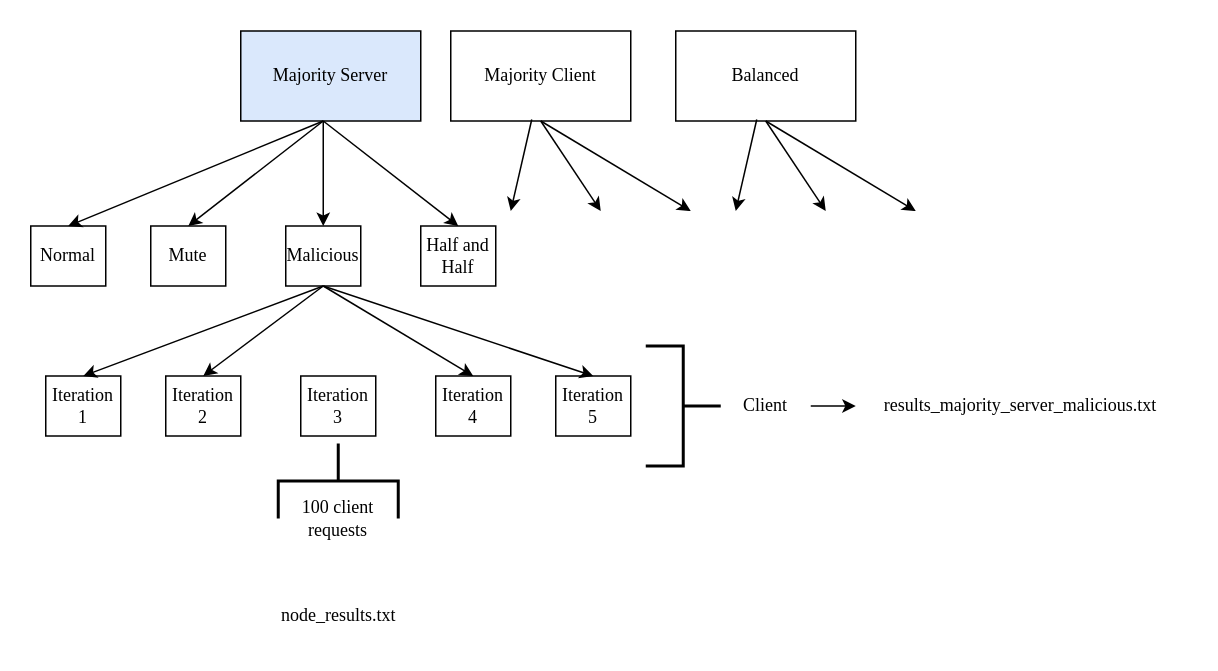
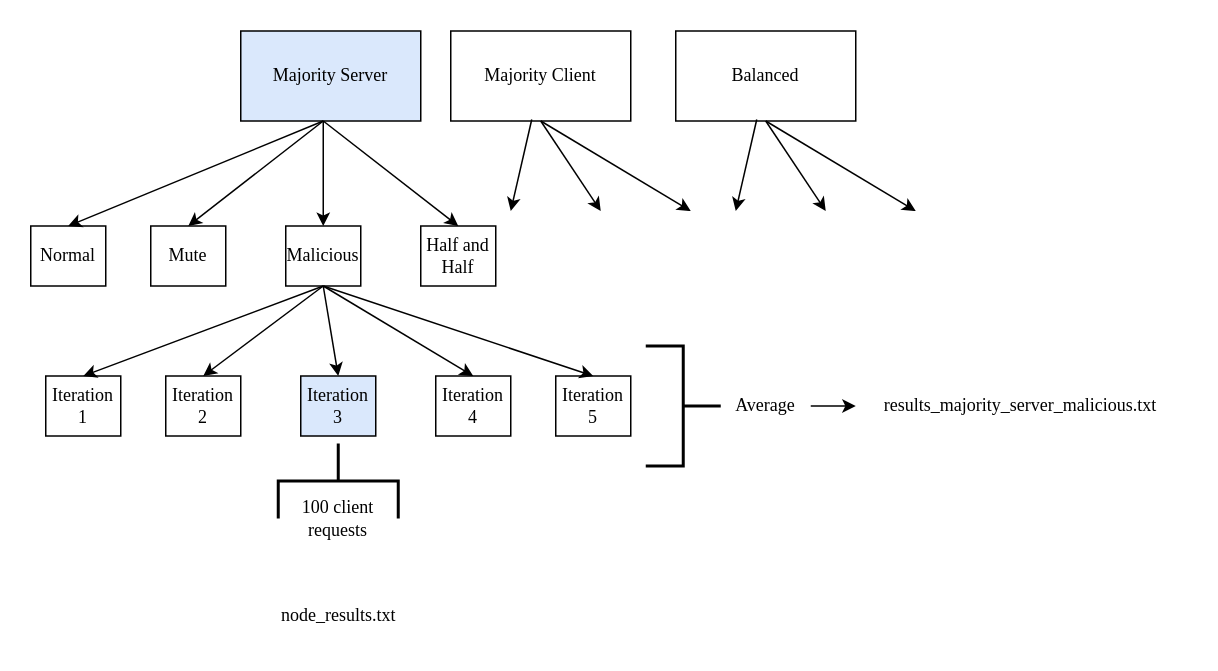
edge "Malicious" -> "Iteration 3": added
node "Iteration 3": fillcolor #ffffff -> #dae8fc
node "Client": label "Client" -> "Average"
